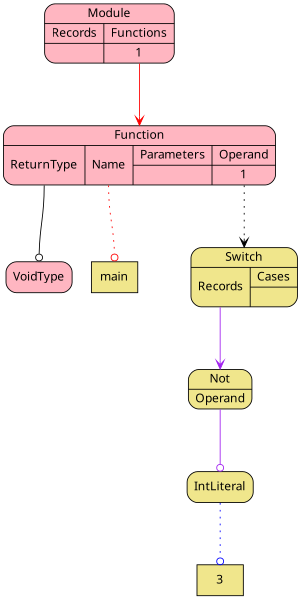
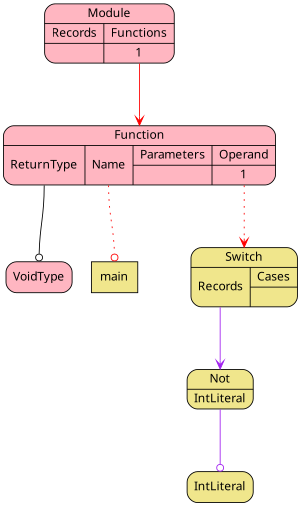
edge "Function" -> "Switch": color black -> red
node "Not": text "Operand" -> "IntLiteral"
node "3": removed
